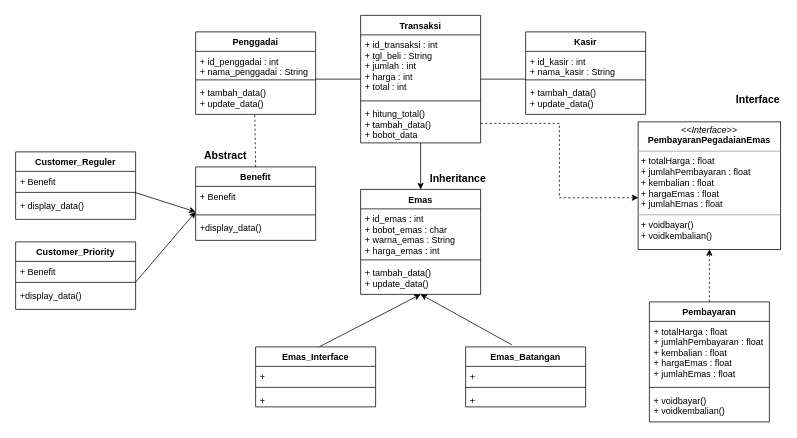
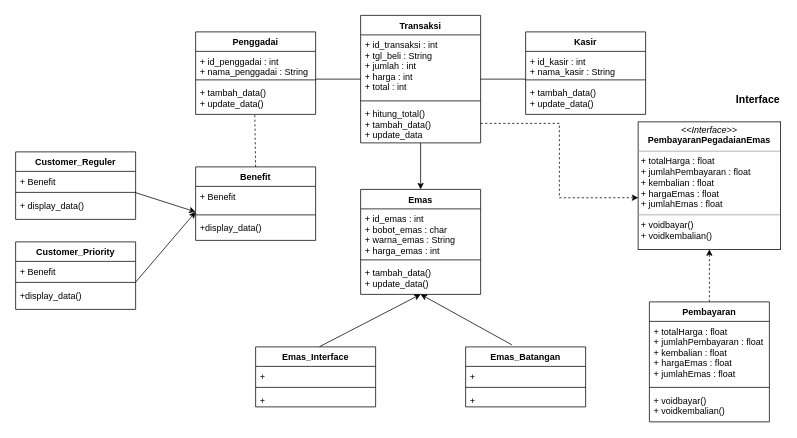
node "+ hitung_total() + tambah_data() + bobot_data": label "+ hitung_total() + tambah_data() + bobot_data" -> "+ hitung_total() + tambah_data() + update_data"
node "Abstract": removed
node "Inheritance": removed
